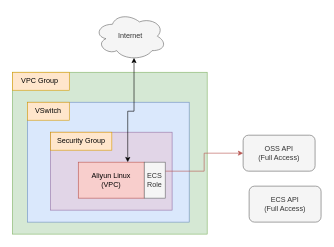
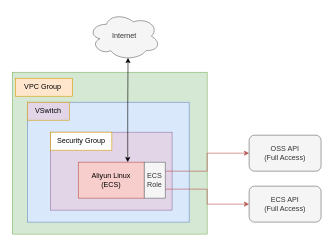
node "Internet": moved (131, 36) -> (125, 36)
node "VPC Group": moved (41, 81) -> (44, 87)
node "VSwitch": fillcolor #ffe6cc -> #e1d5e7
node "Security Group": fillcolor #ffe6cc -> #ffffff
node "OSS API (Full Access)": moved (279, 153) -> (285, 153)
node "Aliyun Linux (VPC)": label "Aliyun Linux (VPC)" -> "Aliyun Linux (ECS)"
edge "ECS Role" -> "ECS API (Full Access)": added
